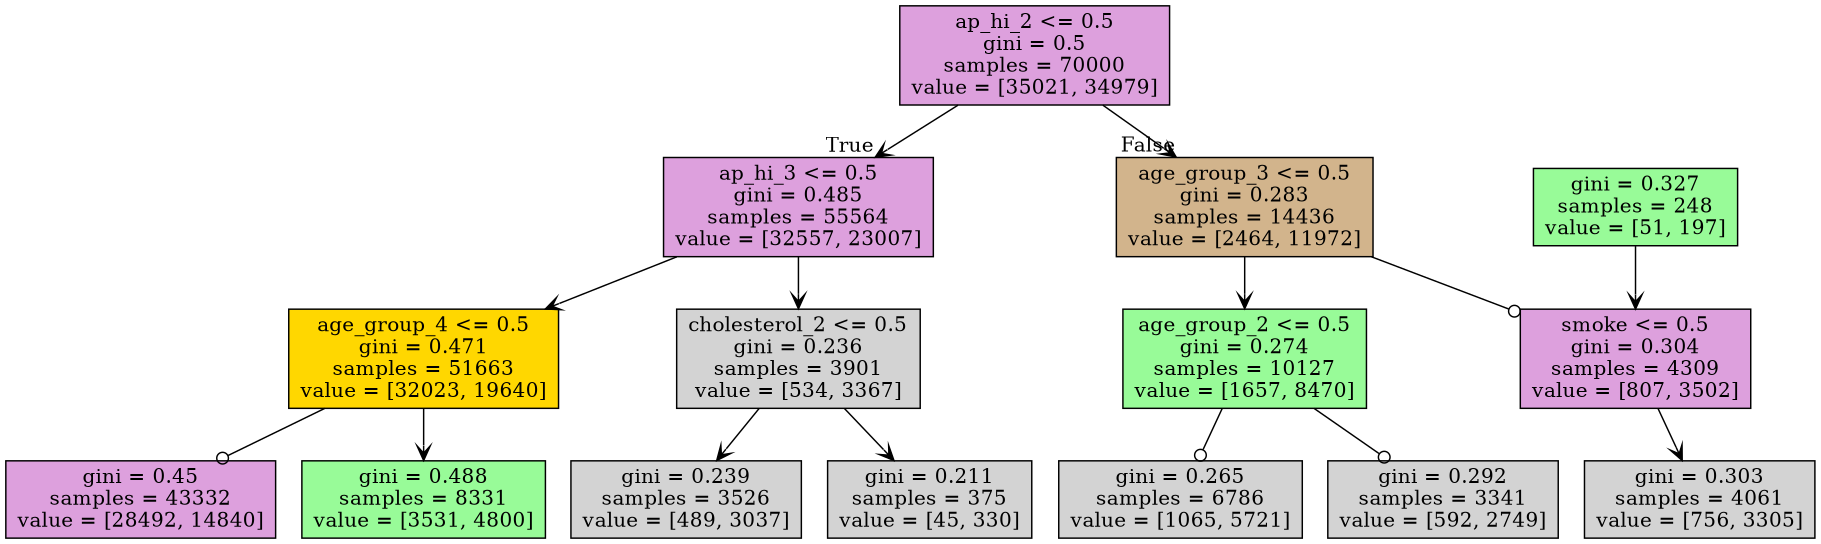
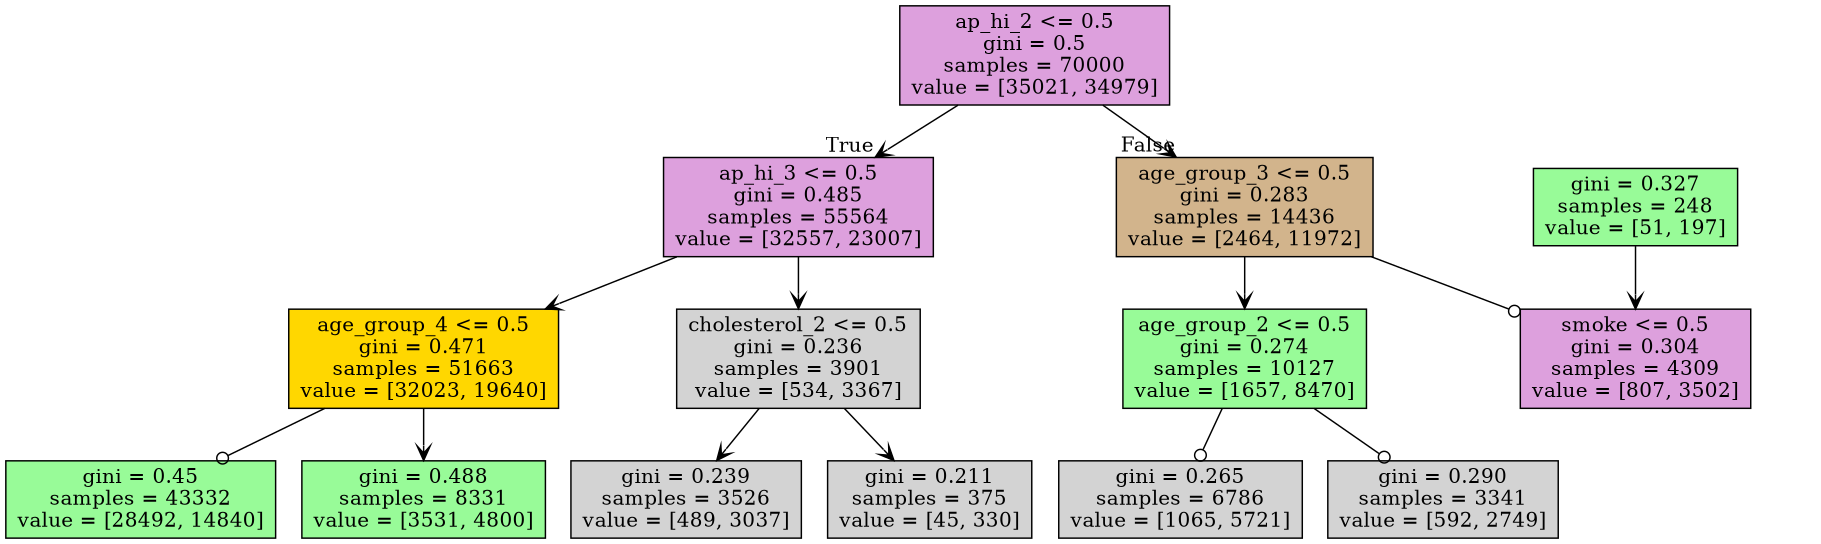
node "gini = 0.45 samples = 43332 value = [28492, 14840]": fillcolor plum -> palegreen
node "gini = 0.292 samples = 3341 value = [592, 2749]": label "gini = 0.292 samples = 3341 value = [592, 2749]" -> "gini = 0.290 samples = 3341 value = [592, 2749]"
node "gini = 0.303 samples = 4061 value = [756, 3305]": removed
